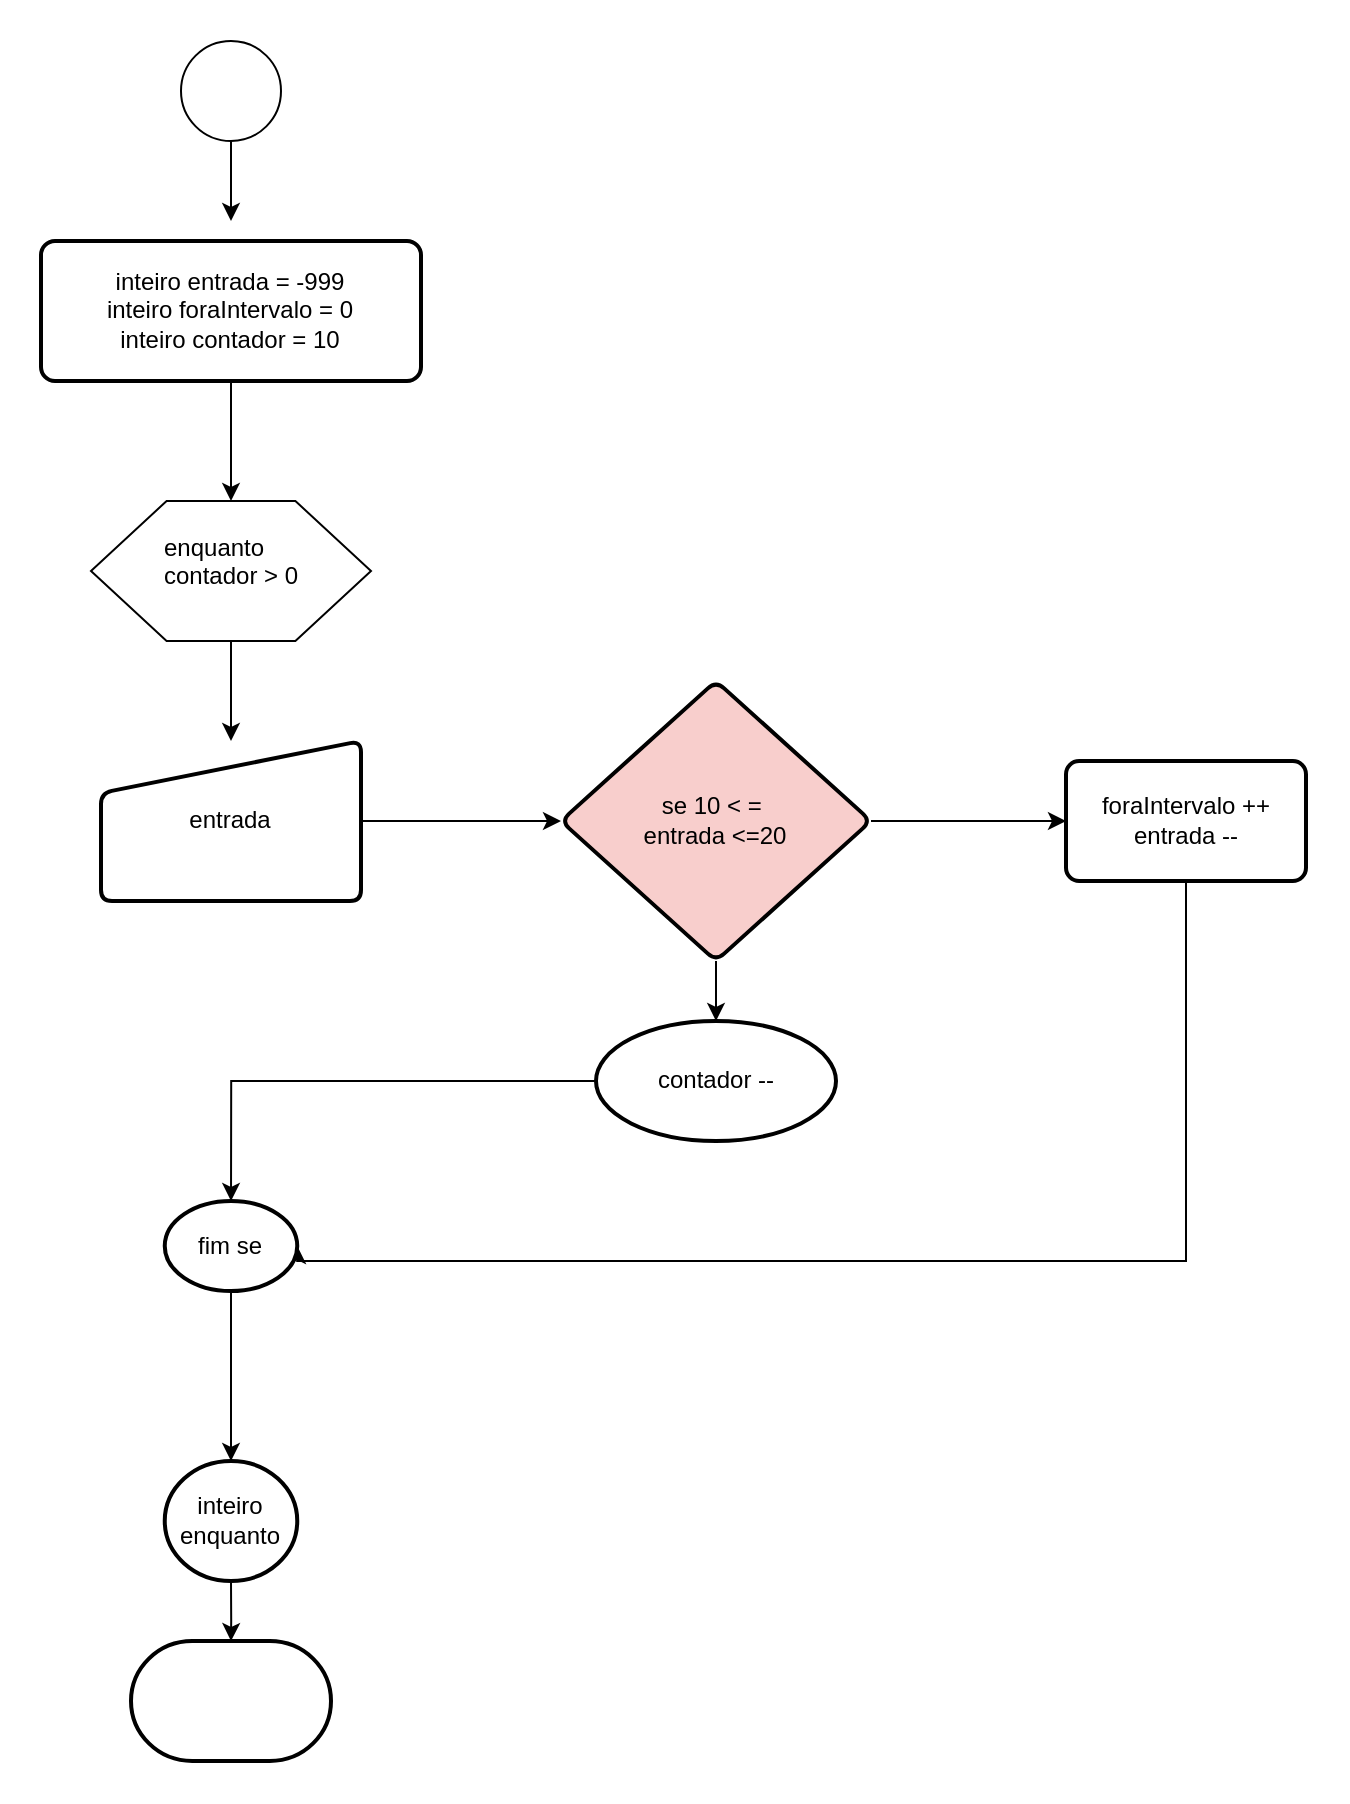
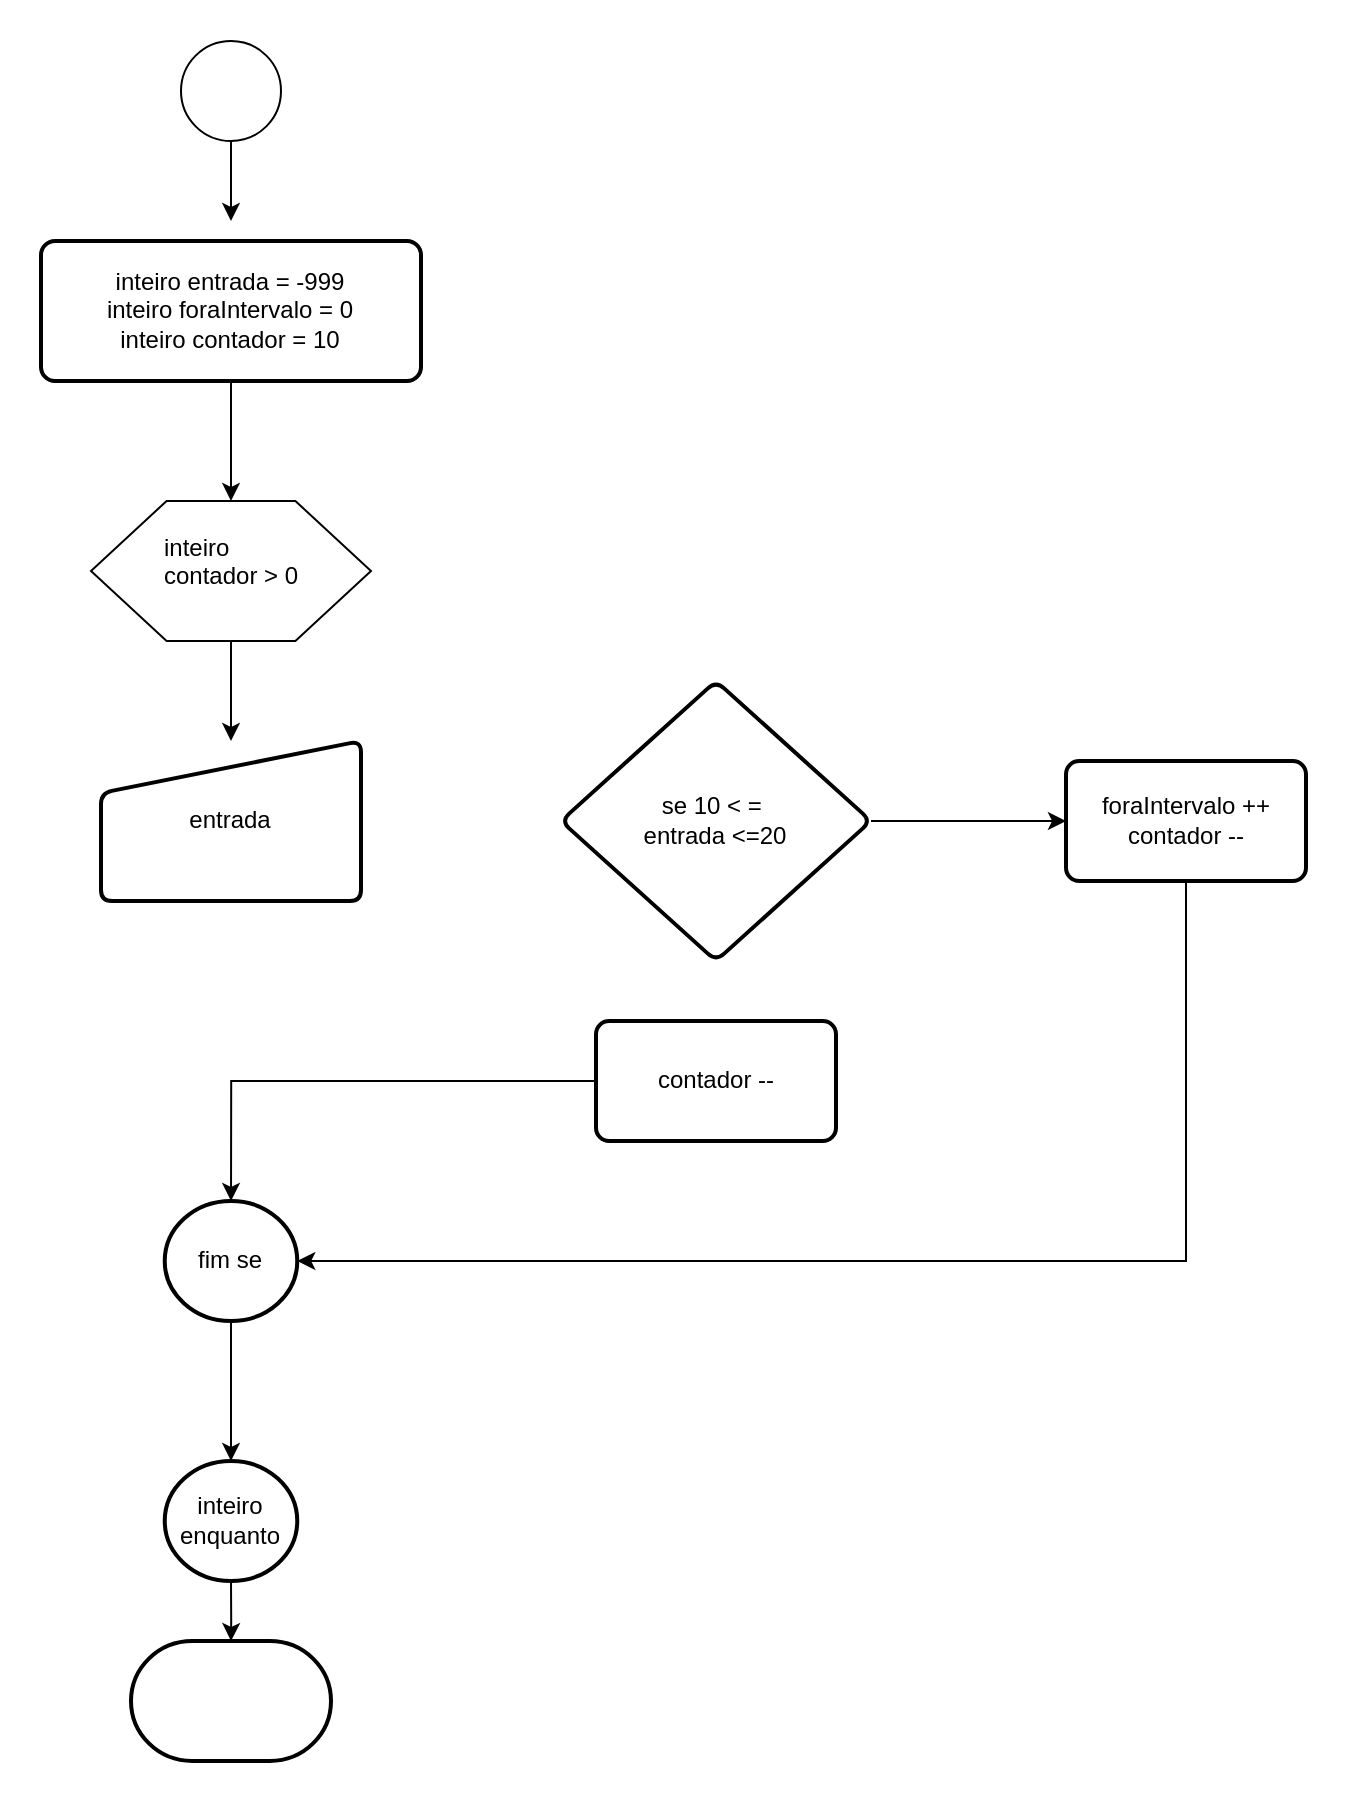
node "enquanto contador > 0": label "enquanto contador > 0" -> "inteiro contador > 0"
edge "entrada" -> "se 10 < = entrada <=20": removed
node "se 10 < = entrada <=20": fillcolor #f8cecc -> #ffffff
node "foraIntervalo ++ entrada --": label "foraIntervalo ++ entrada --" -> "foraIntervalo ++ contador --"
edge "se 10 < = entrada <=20" -> "contador --": removed
node "contador --": shape ellipse -> rounded rectangle
node "fim se": size 133x90 -> 133x120
